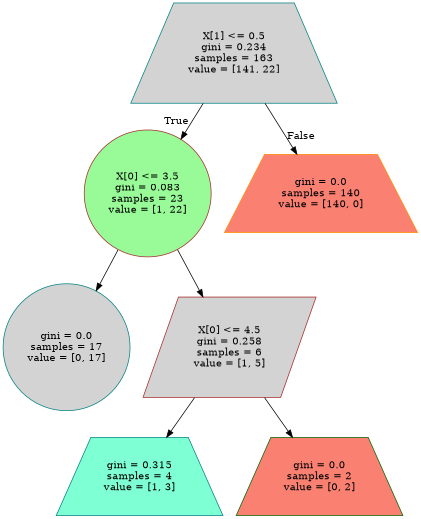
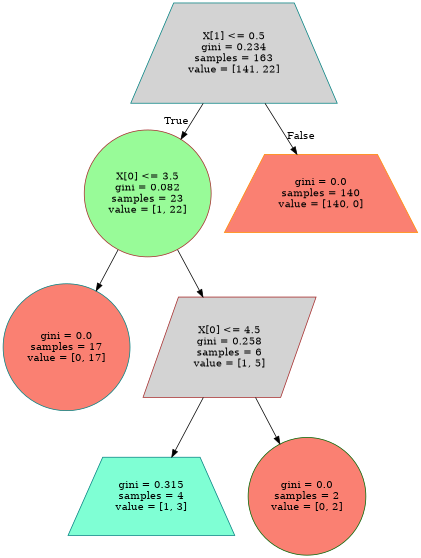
node "X[0] <= 3.5 gini = 0.083 samples = 23 value = [1, 22]": label "X[0] <= 3.5 gini = 0.083 samples = 23 value = [1, 22]" -> "X[0] <= 3.5 gini = 0.082 samples = 23 value = [1, 22]"
node "gini = 0.0 samples = 17 value = [0, 17]": fillcolor lightgrey -> salmon
node "gini = 0.0 samples = 2 value = [0, 2]": shape trapezium -> circle
